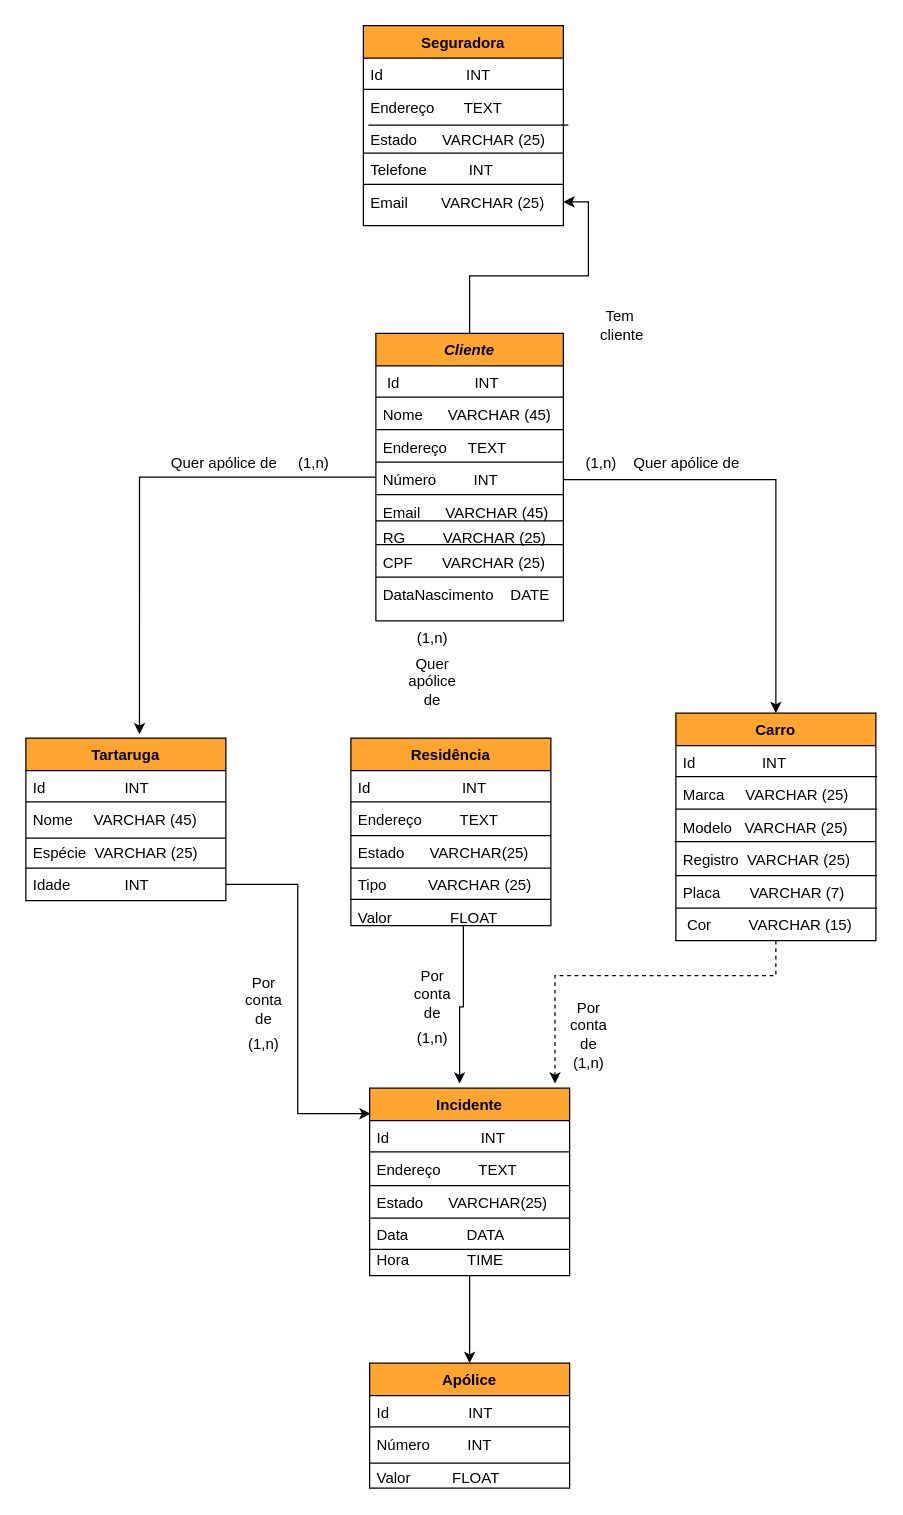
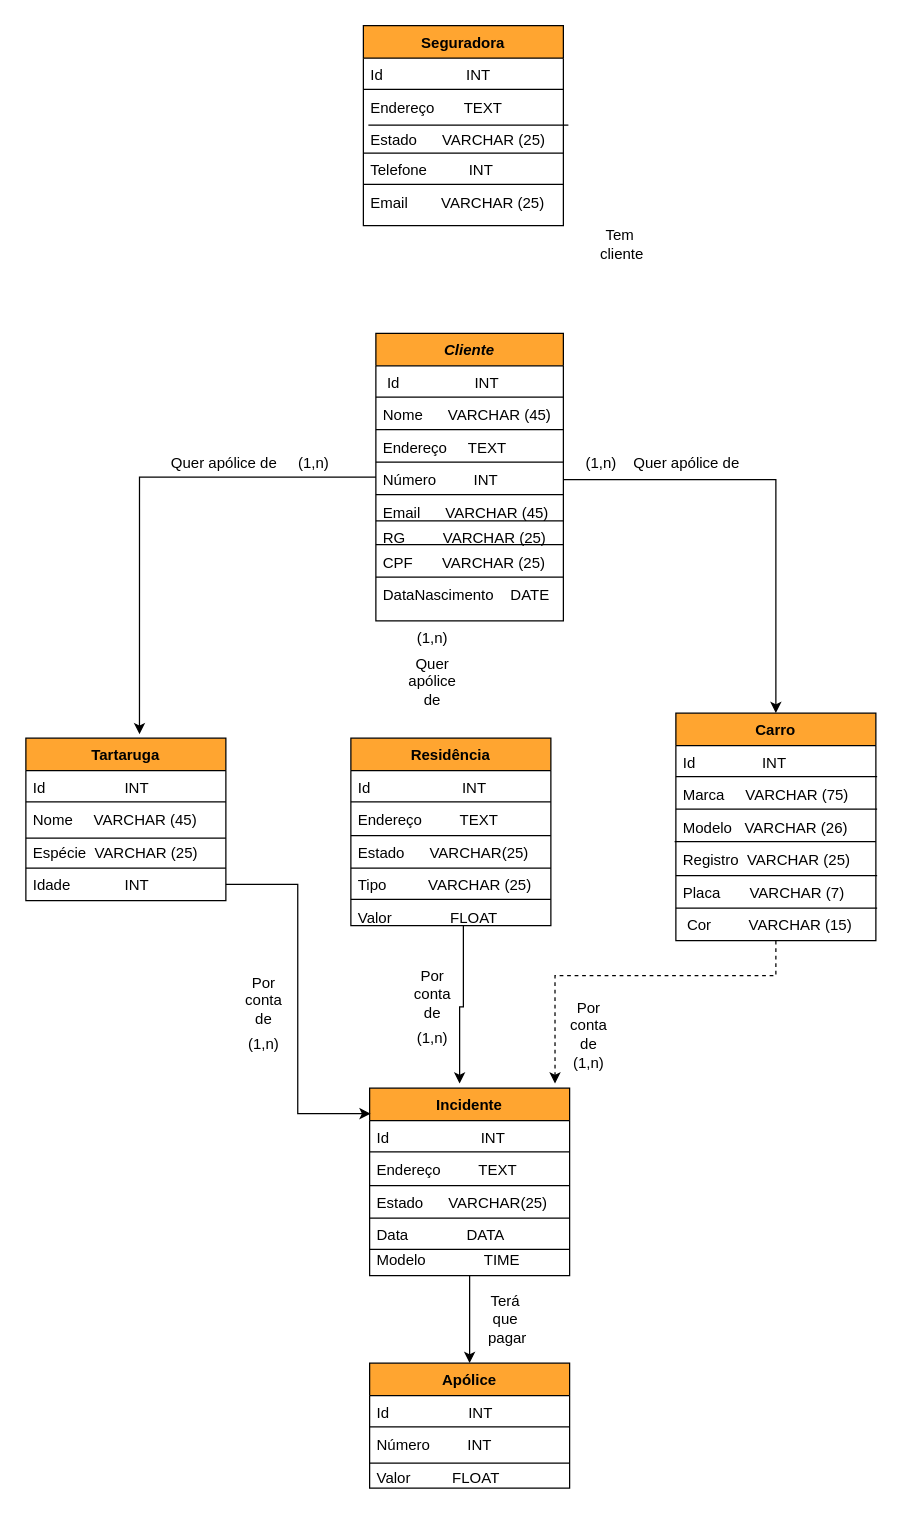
edge "Cliente" -> "Email VARCHAR (25)": removed
node "Tem cliente": moved (619, 326) -> (619, 244)
node "Marca VARCHAR (25)": label "Marca VARCHAR (25)" -> "Marca VARCHAR (75)"
node "Modelo VARCHAR (25)": label "Modelo VARCHAR (25)" -> "Modelo VARCHAR (26)"
node "Hora TIME": label "Hora TIME" -> "Modelo TIME"
node "Terá que pagar": added
